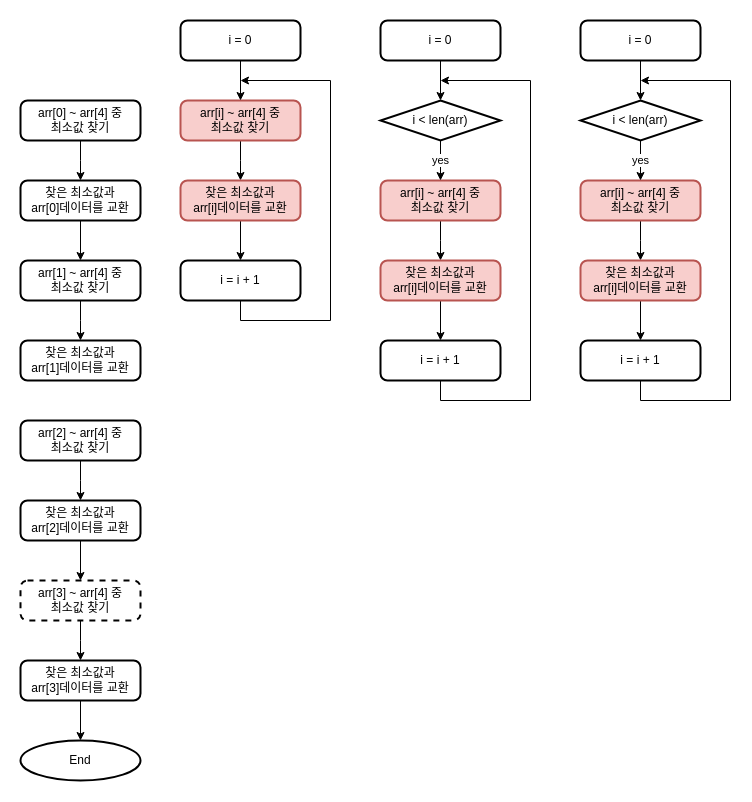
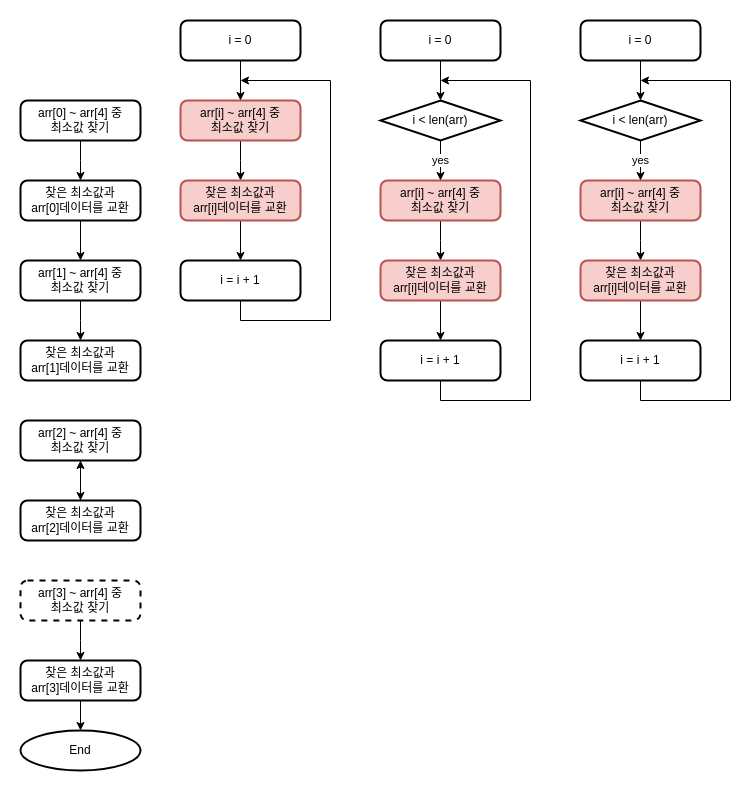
edge "찾은 최소값과 arr[2]데이터를 교환" -> "arr[3] ~ arr[4] 중 최소값 찾기": now "찾은 최소값과 arr[2]데이터를 교환" -> "arr[2] ~ arr[4] 중 최소값 찾기"
node "End": moved (81, 761) -> (81, 751)
